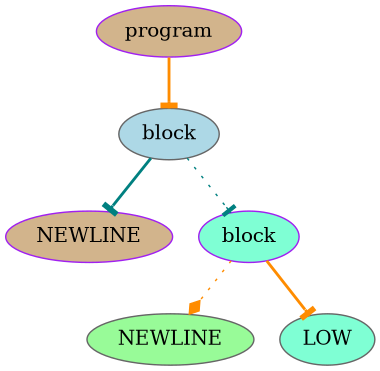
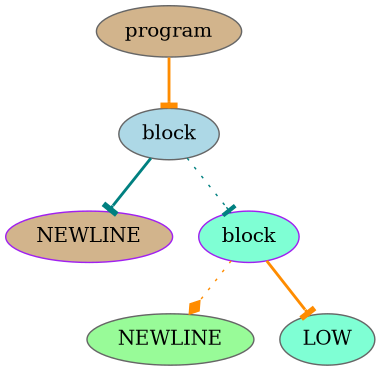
node "program": color purple -> gray40
